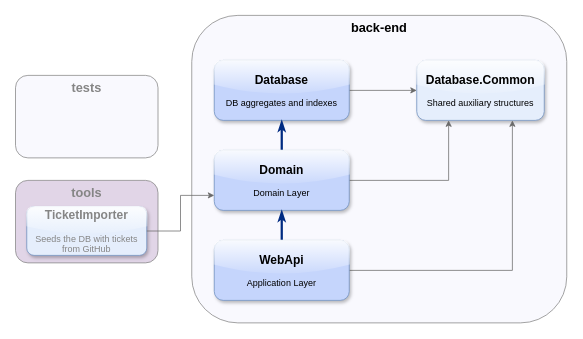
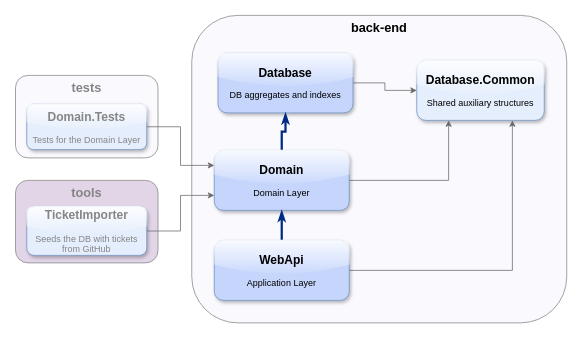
node "Database DB aggregates and indexes": moved (282, 90) -> (285, 83)
node "Domain.Tests Tests for the Domain Layer": added
edge "Domain.Tests Tests for the Domain Layer" -> "Domain Domain Layer": added
